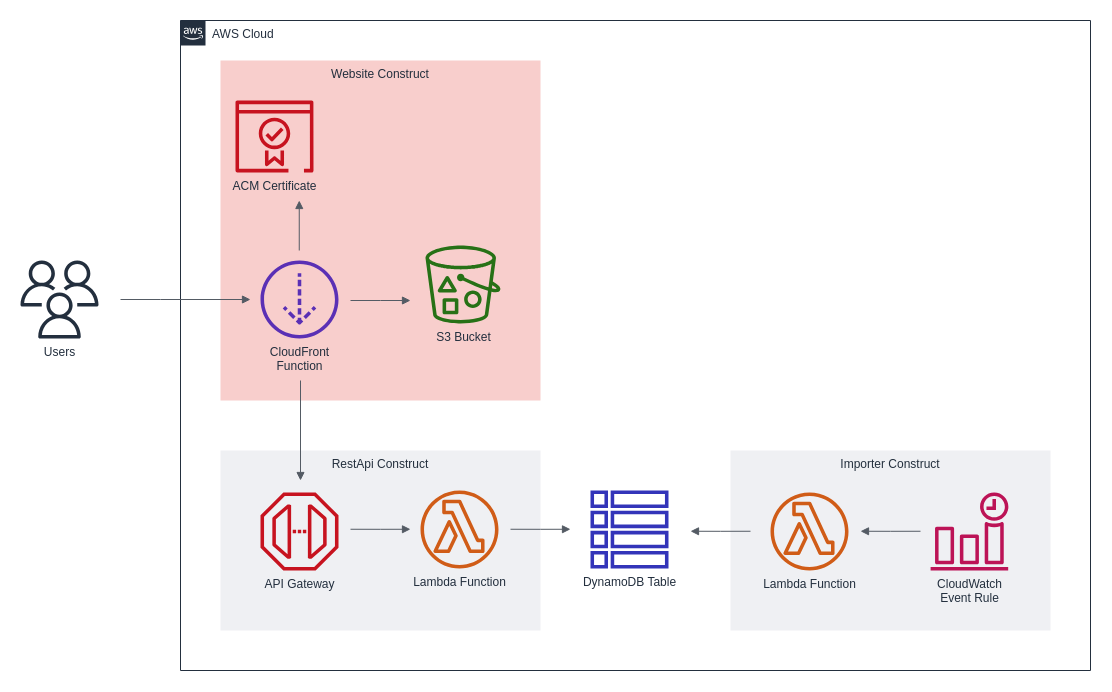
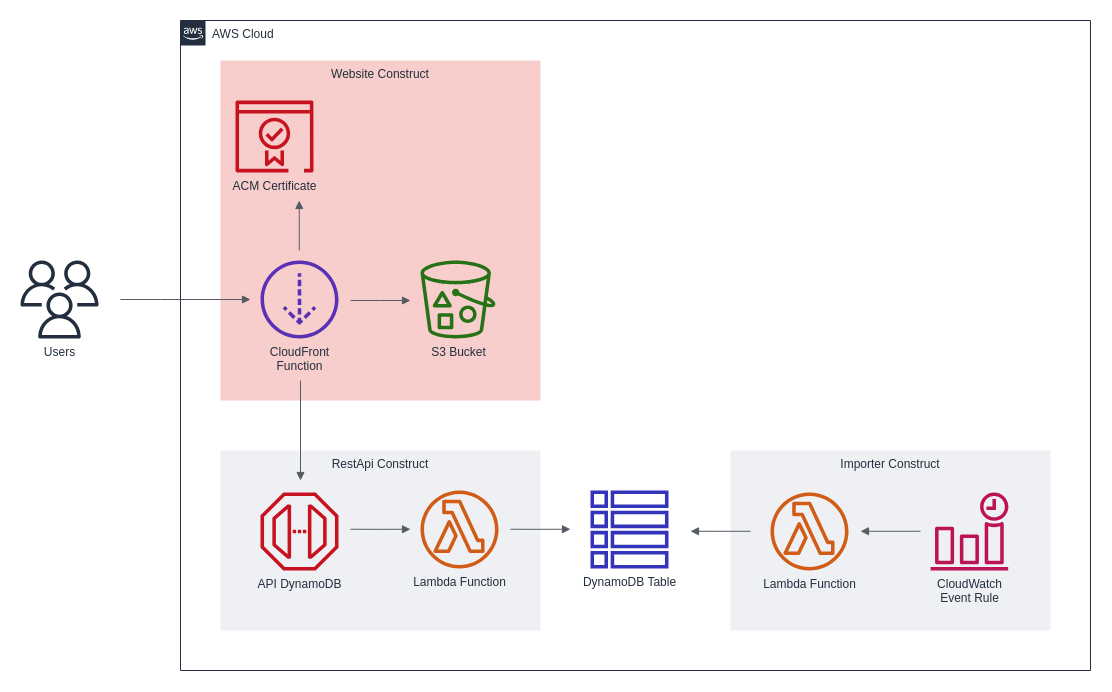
node "S3 Bucket": moved (463, 285) -> (458, 300)
node "API Gateway": label "API Gateway" -> "API DynamoDB"
